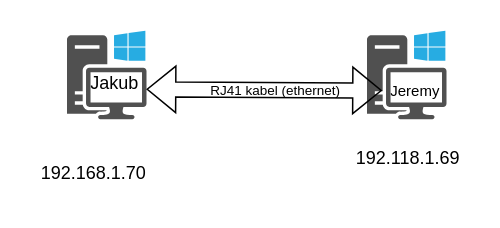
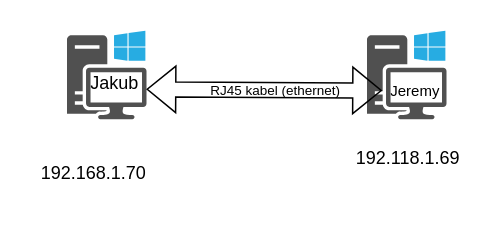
node "RJ41 kabel (ethernet)": label "RJ41 kabel (ethernet)" -> "RJ45 kabel (ethernet)"
